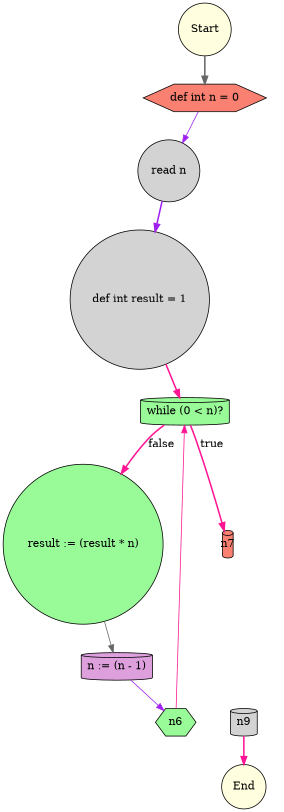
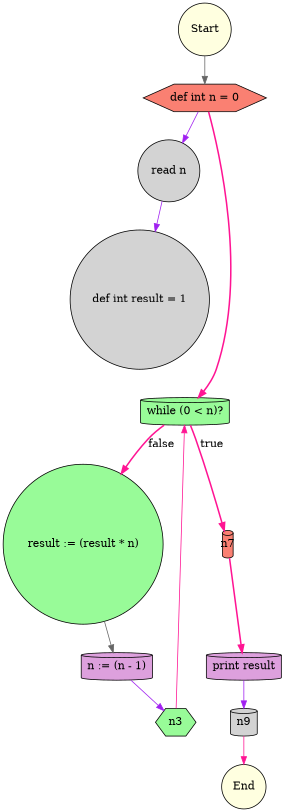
edge "Start" -> "def int n = 0": style bold -> solid
edge "read n" -> "def int result = 1": style bold -> solid
edge "def int result = 1" -> "while (0 < n)?": now "def int n = 0" -> "while (0 < n)?"
node "print result": added
node "n6": label "n6" -> "n3"
edge "n9" -> "End": style bold -> solid
